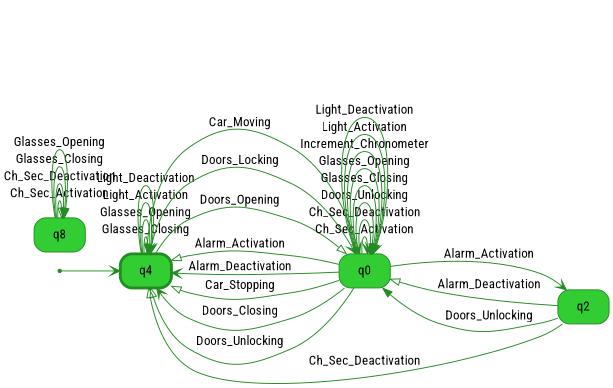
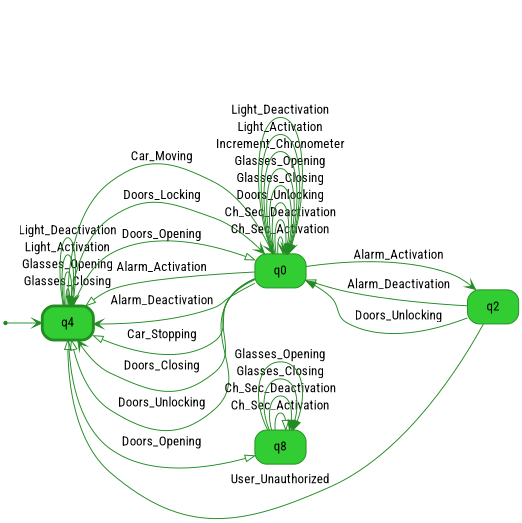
edge "q2" -> "q4": label "Ch_Sec_Deactivation" -> "User_Unauthorized"
edge "q4" -> "q8": added, label "Doors_Opening"
